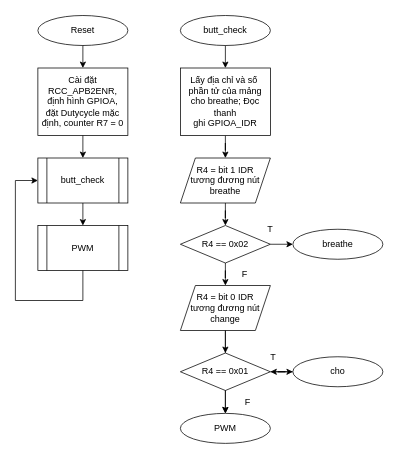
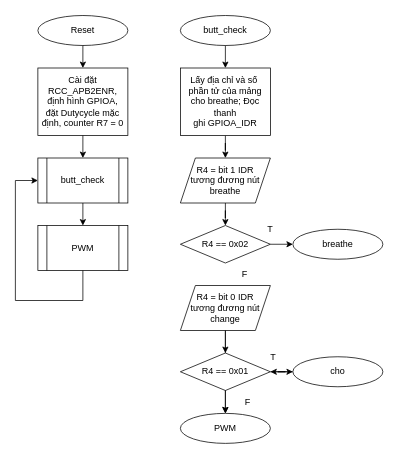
edge "R4 == 0x02" -> "R4 = bit 0 IDR tương đương nút change": removed
